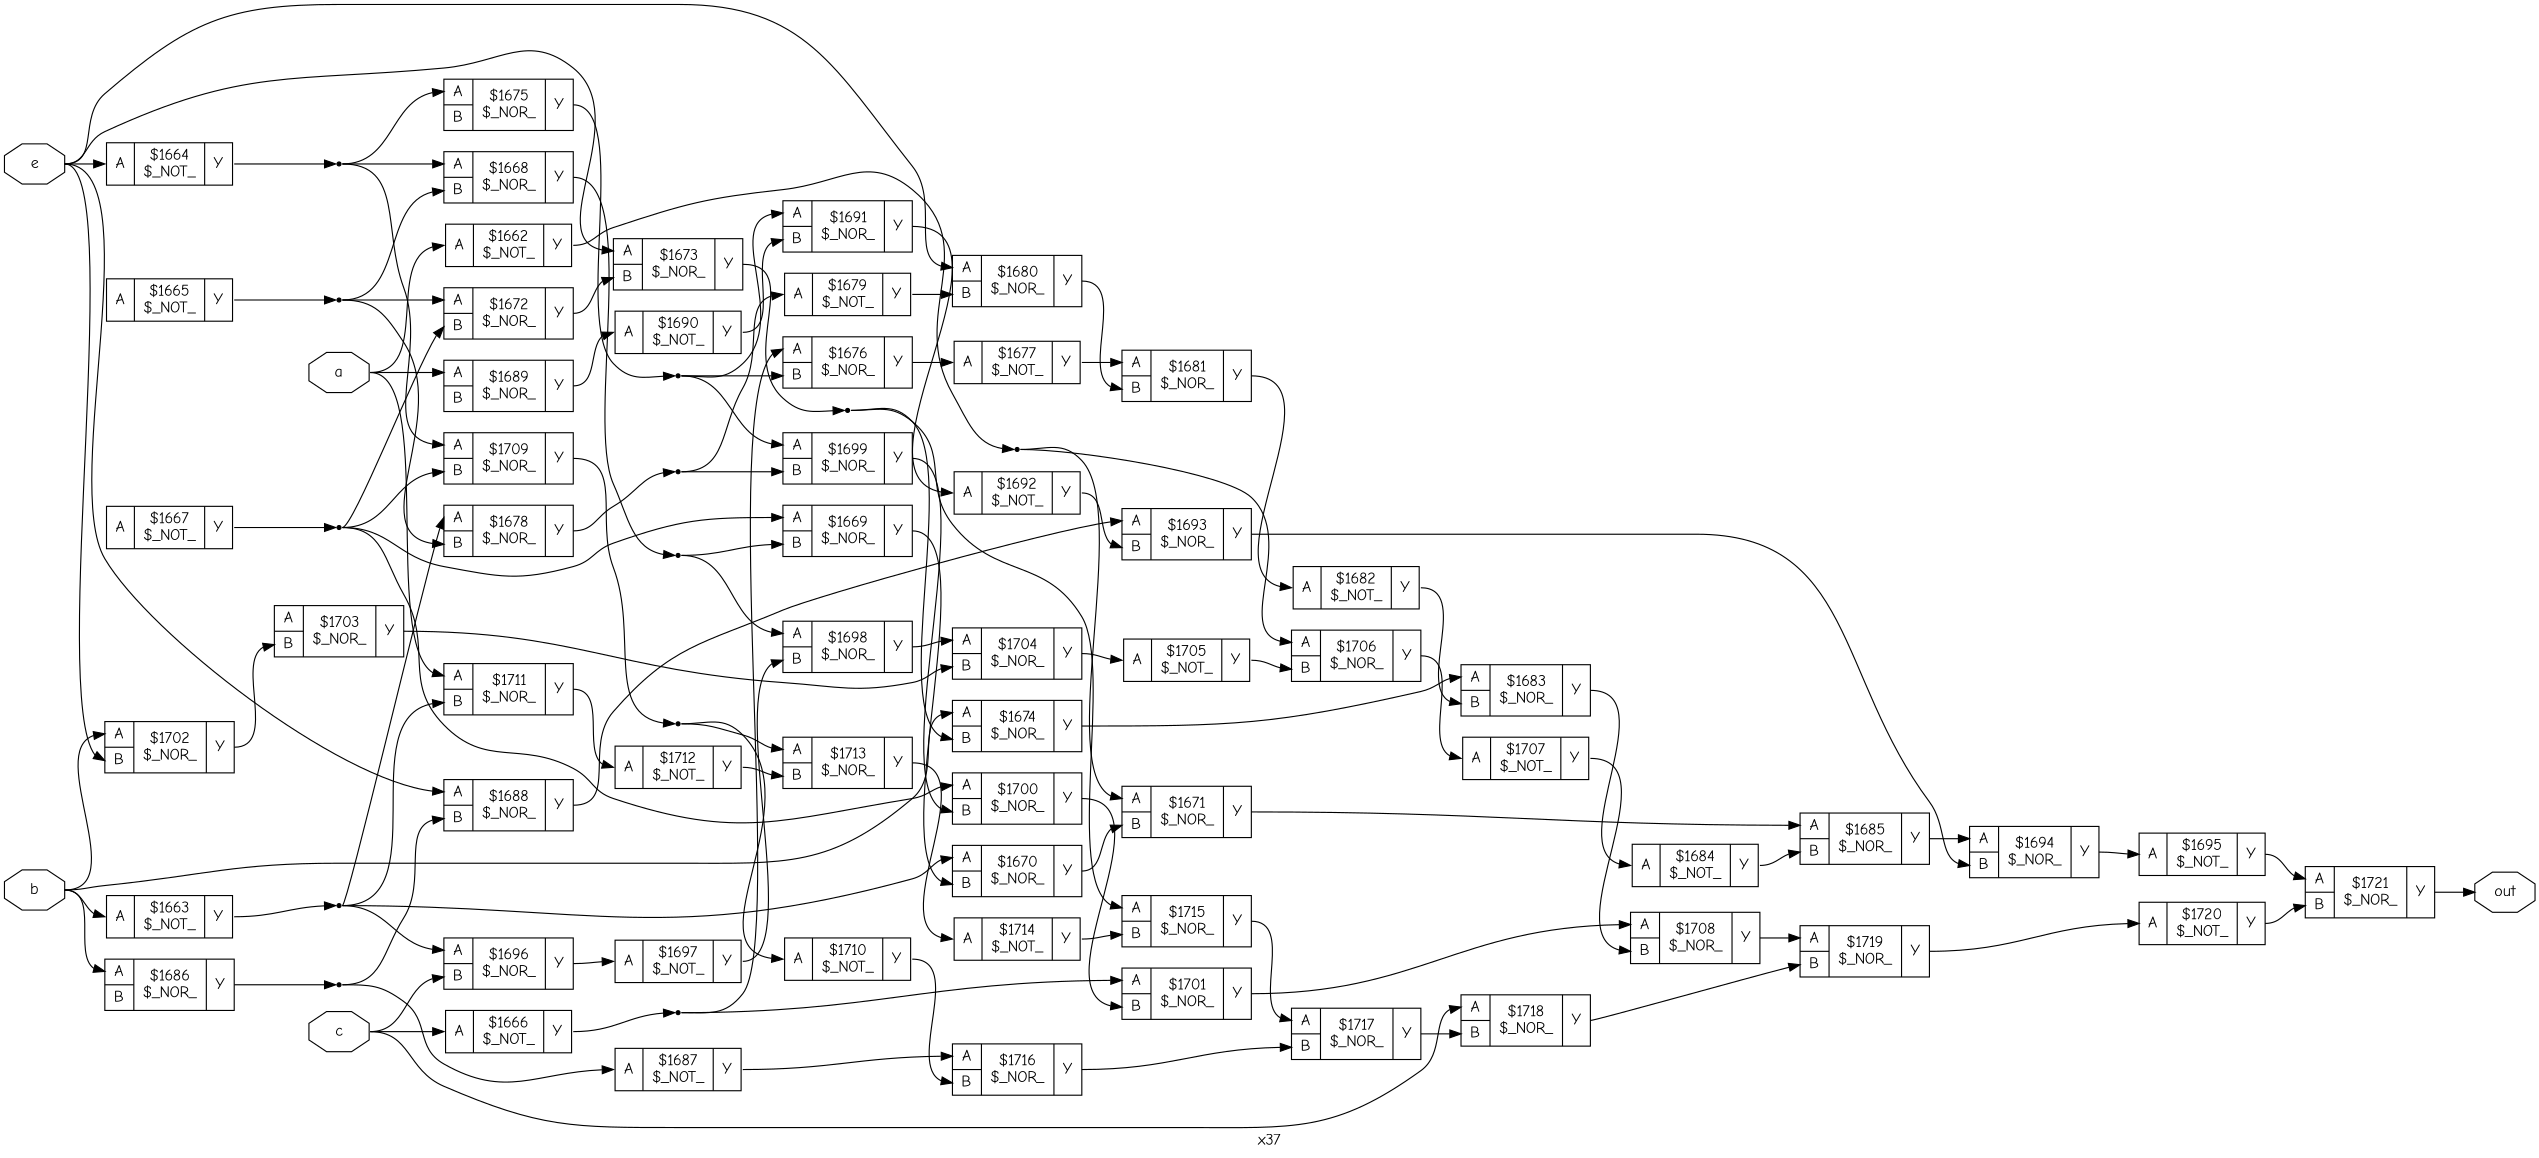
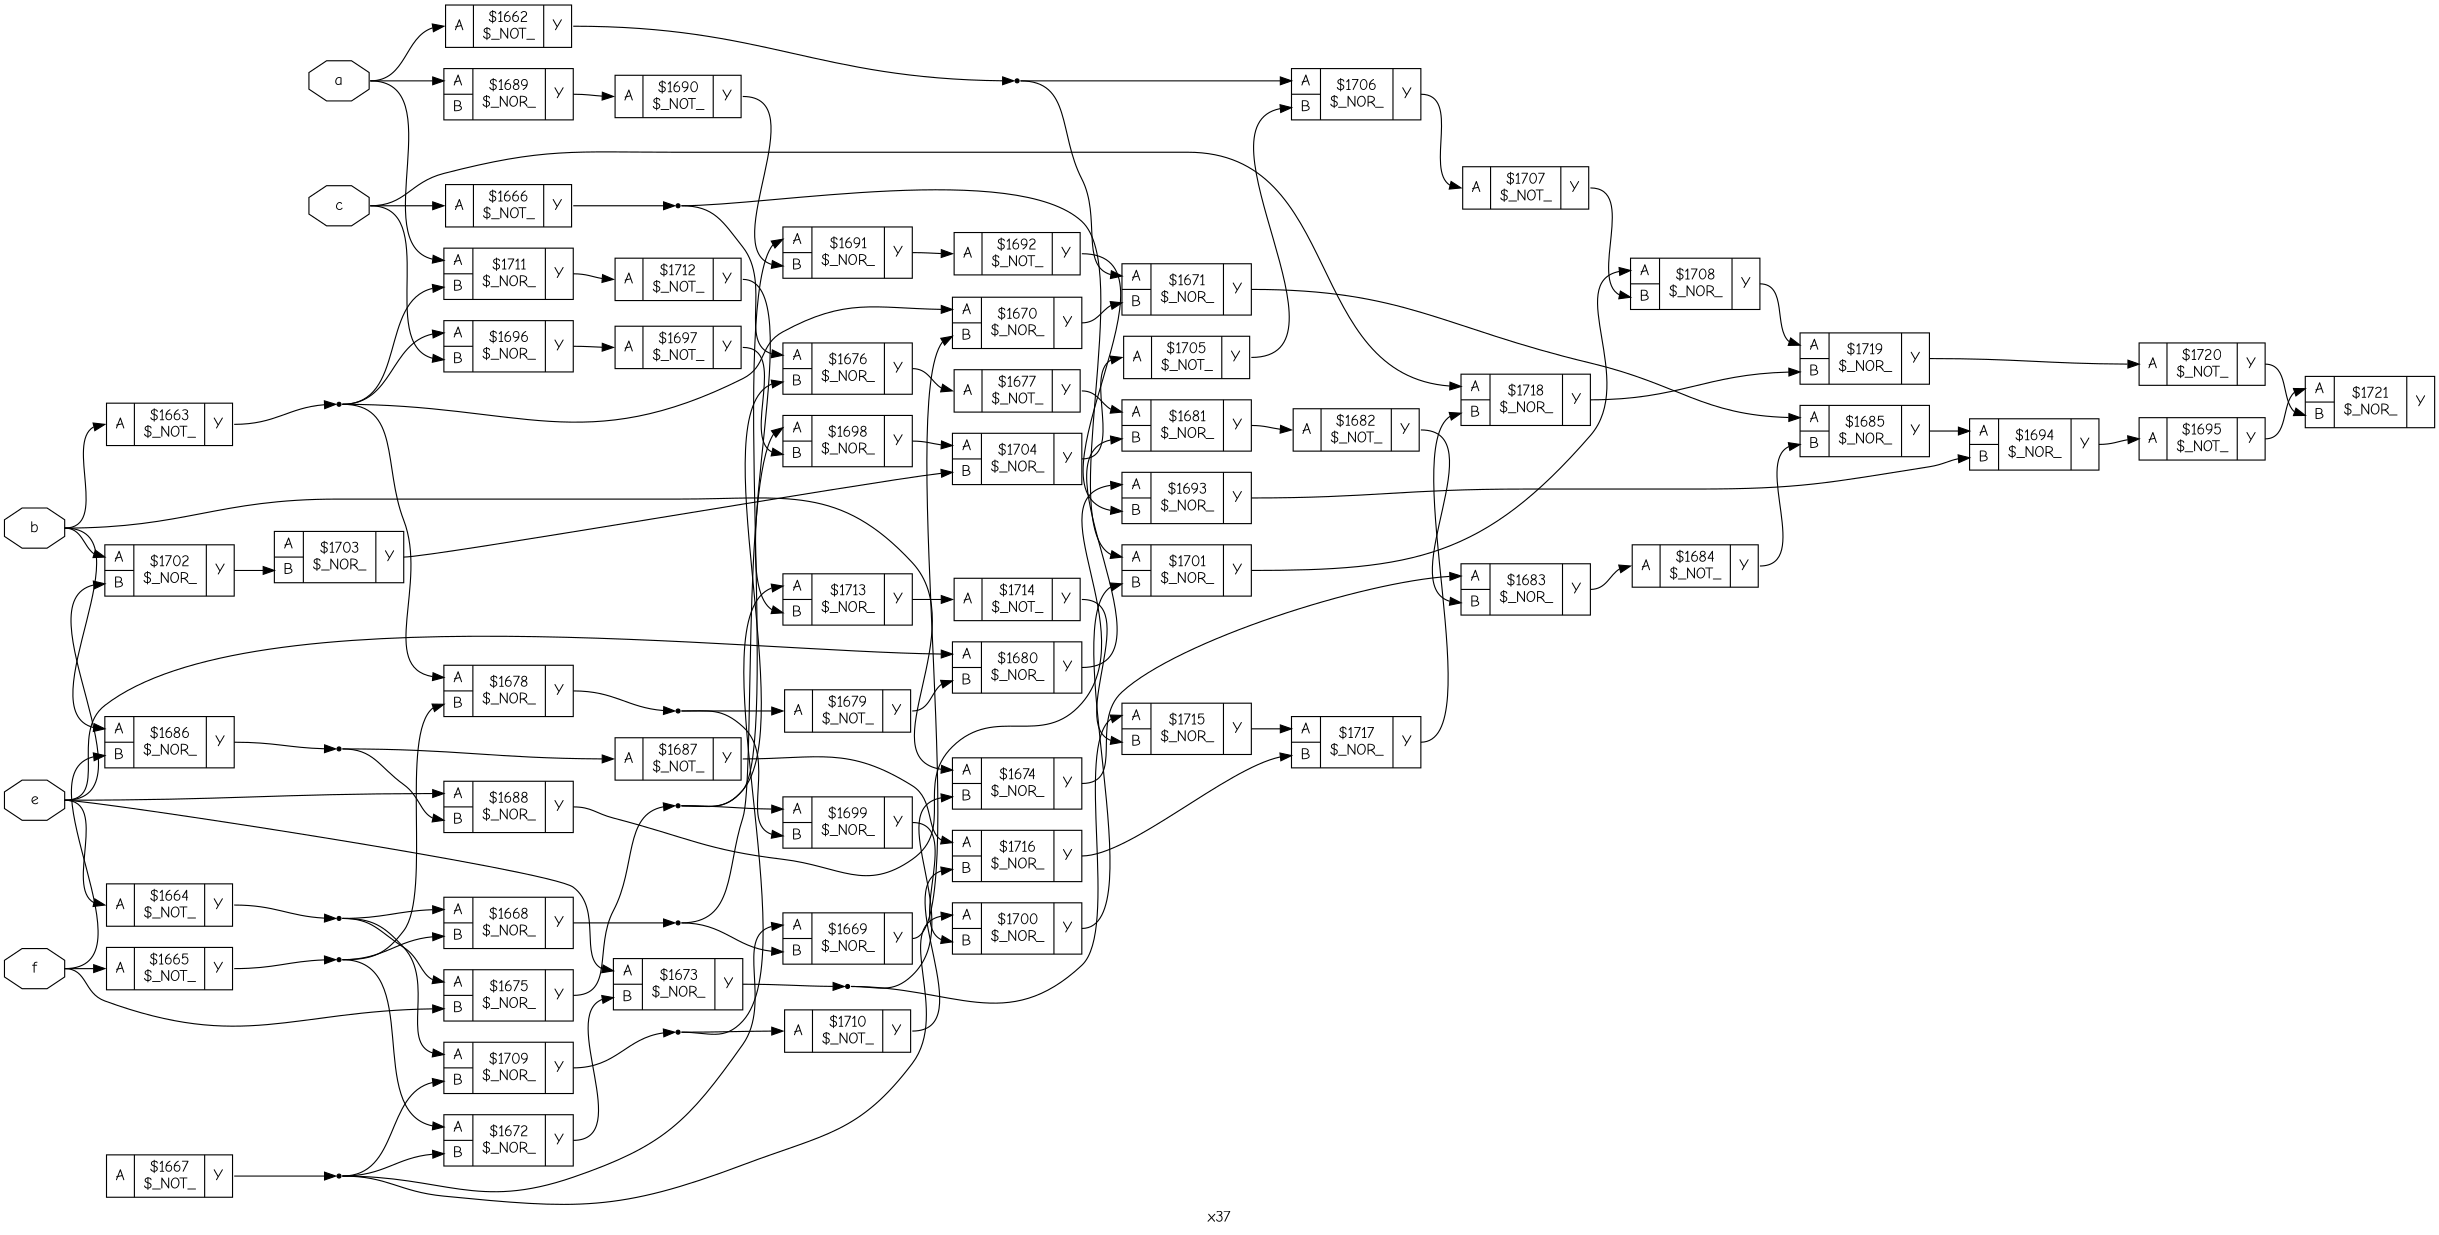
node "out": removed
node "f": added
